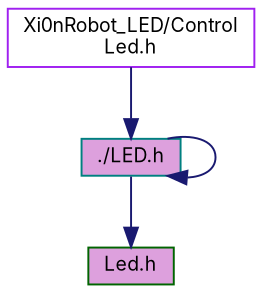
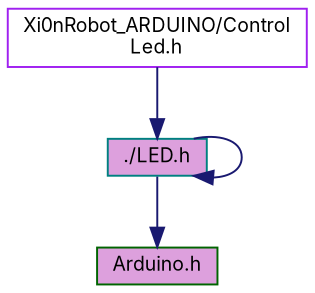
node "Xi0nRobot_LED/Control Led.h": label "Xi0nRobot_LED/Control Led.h" -> "Xi0nRobot_ARDUINO/Control Led.h"
node "Led.h": label "Led.h" -> "Arduino.h"
